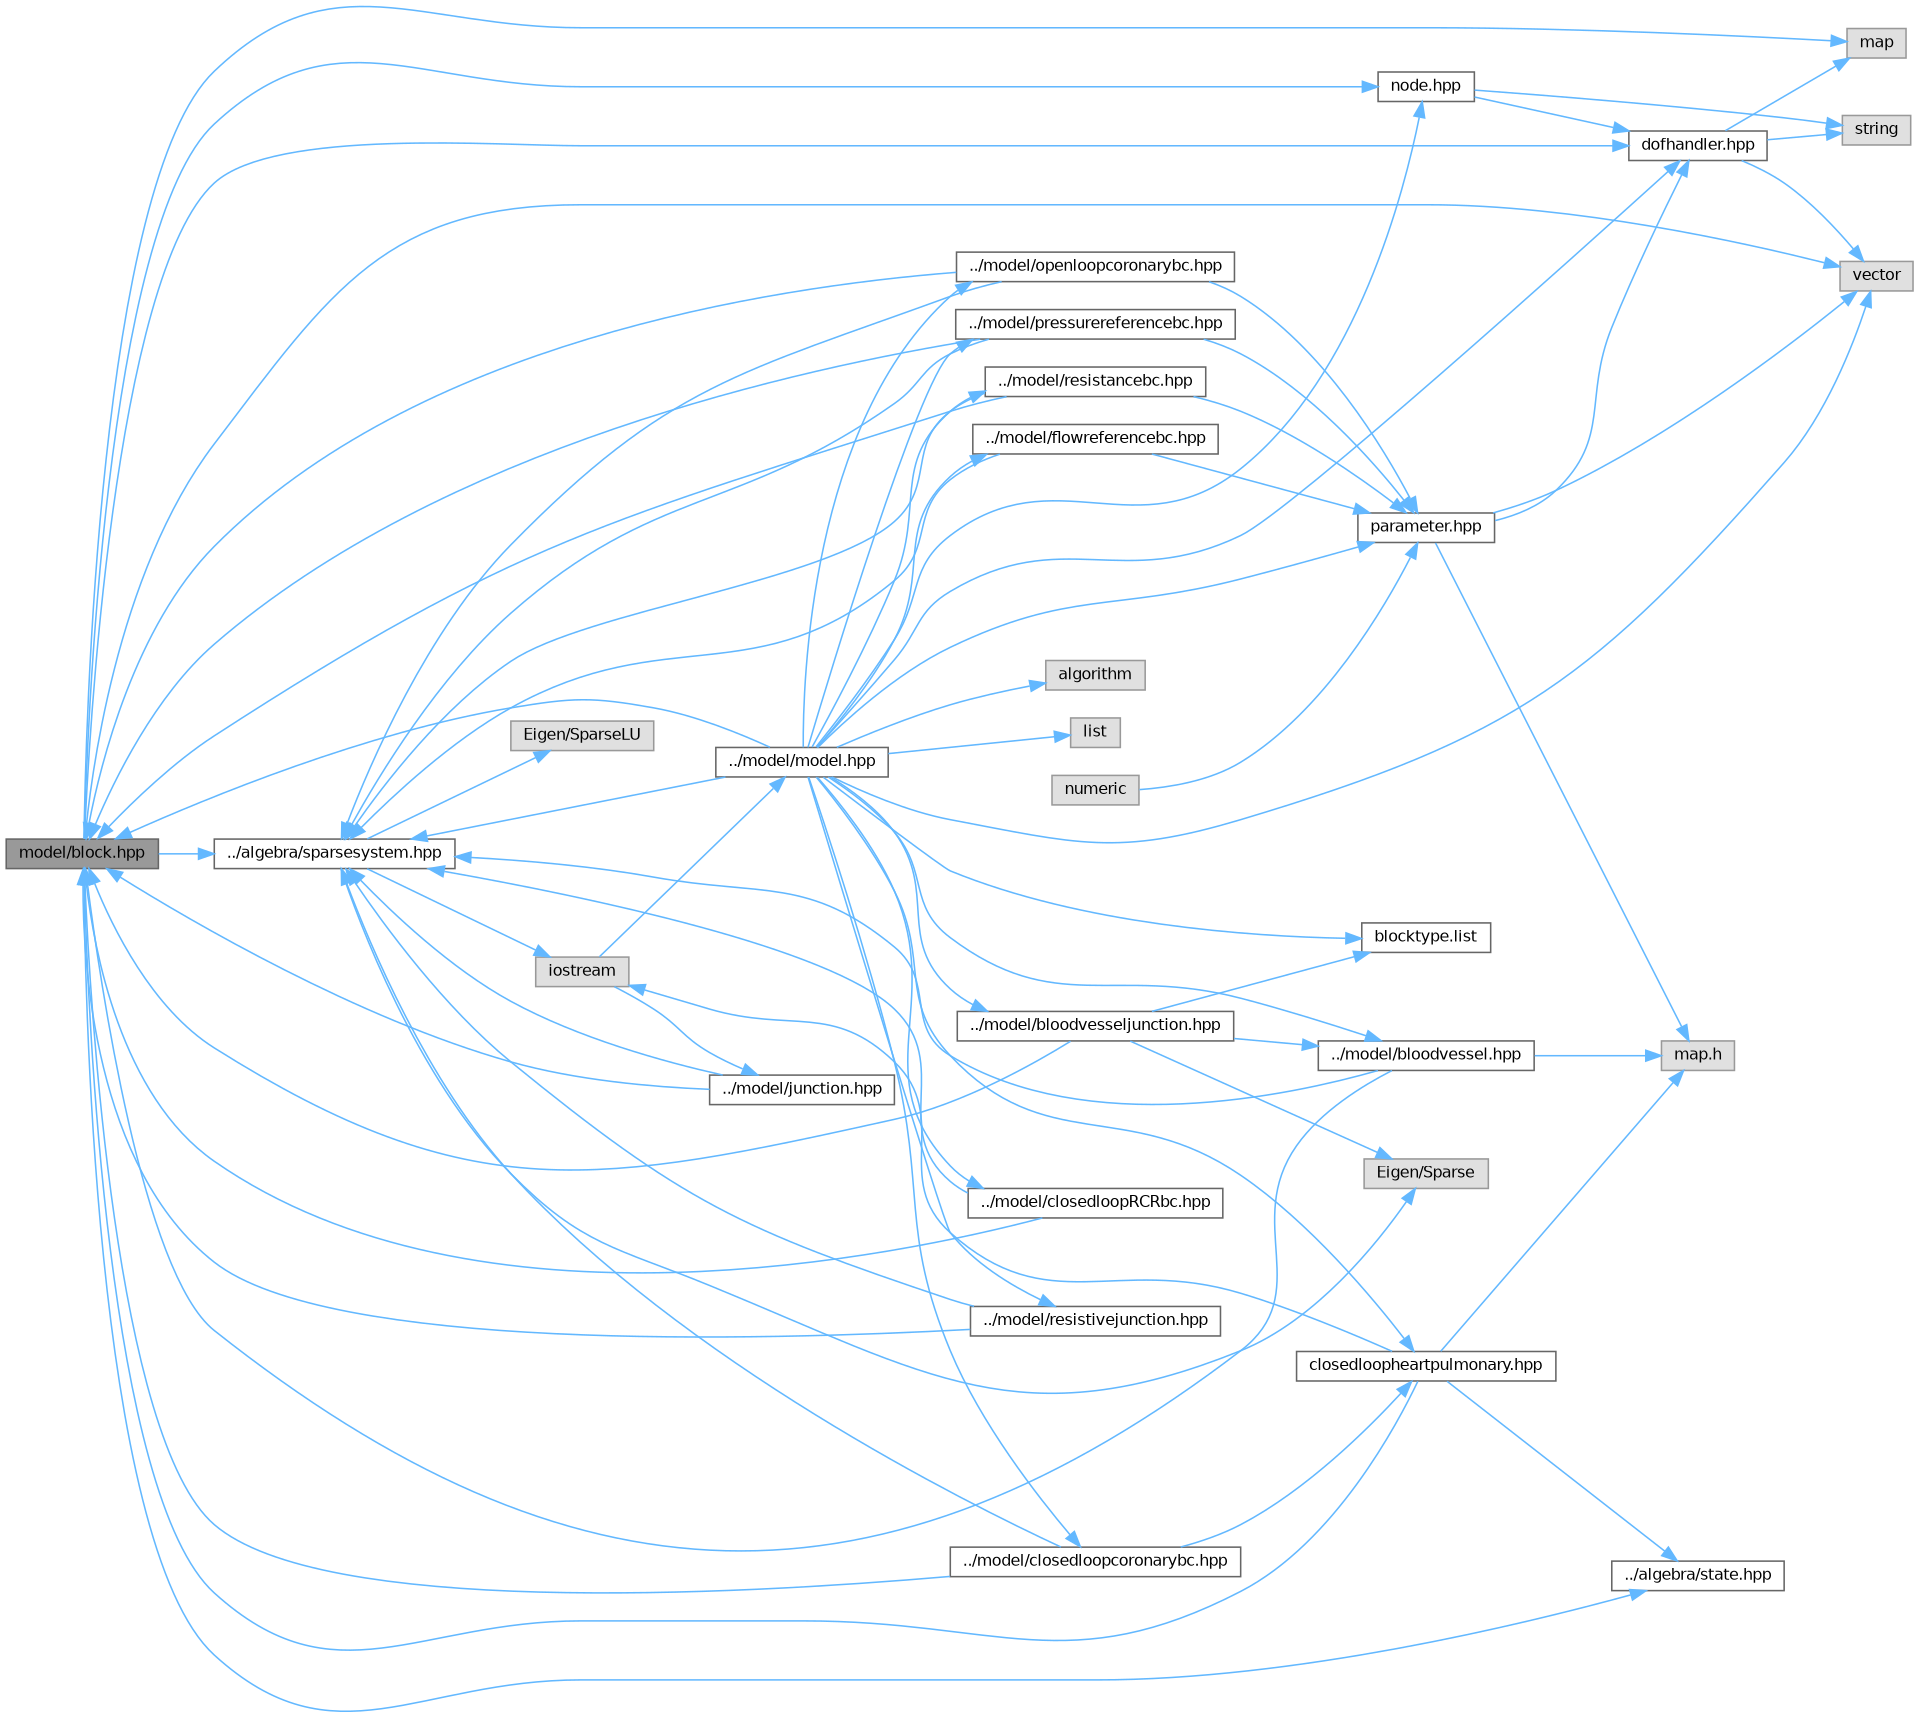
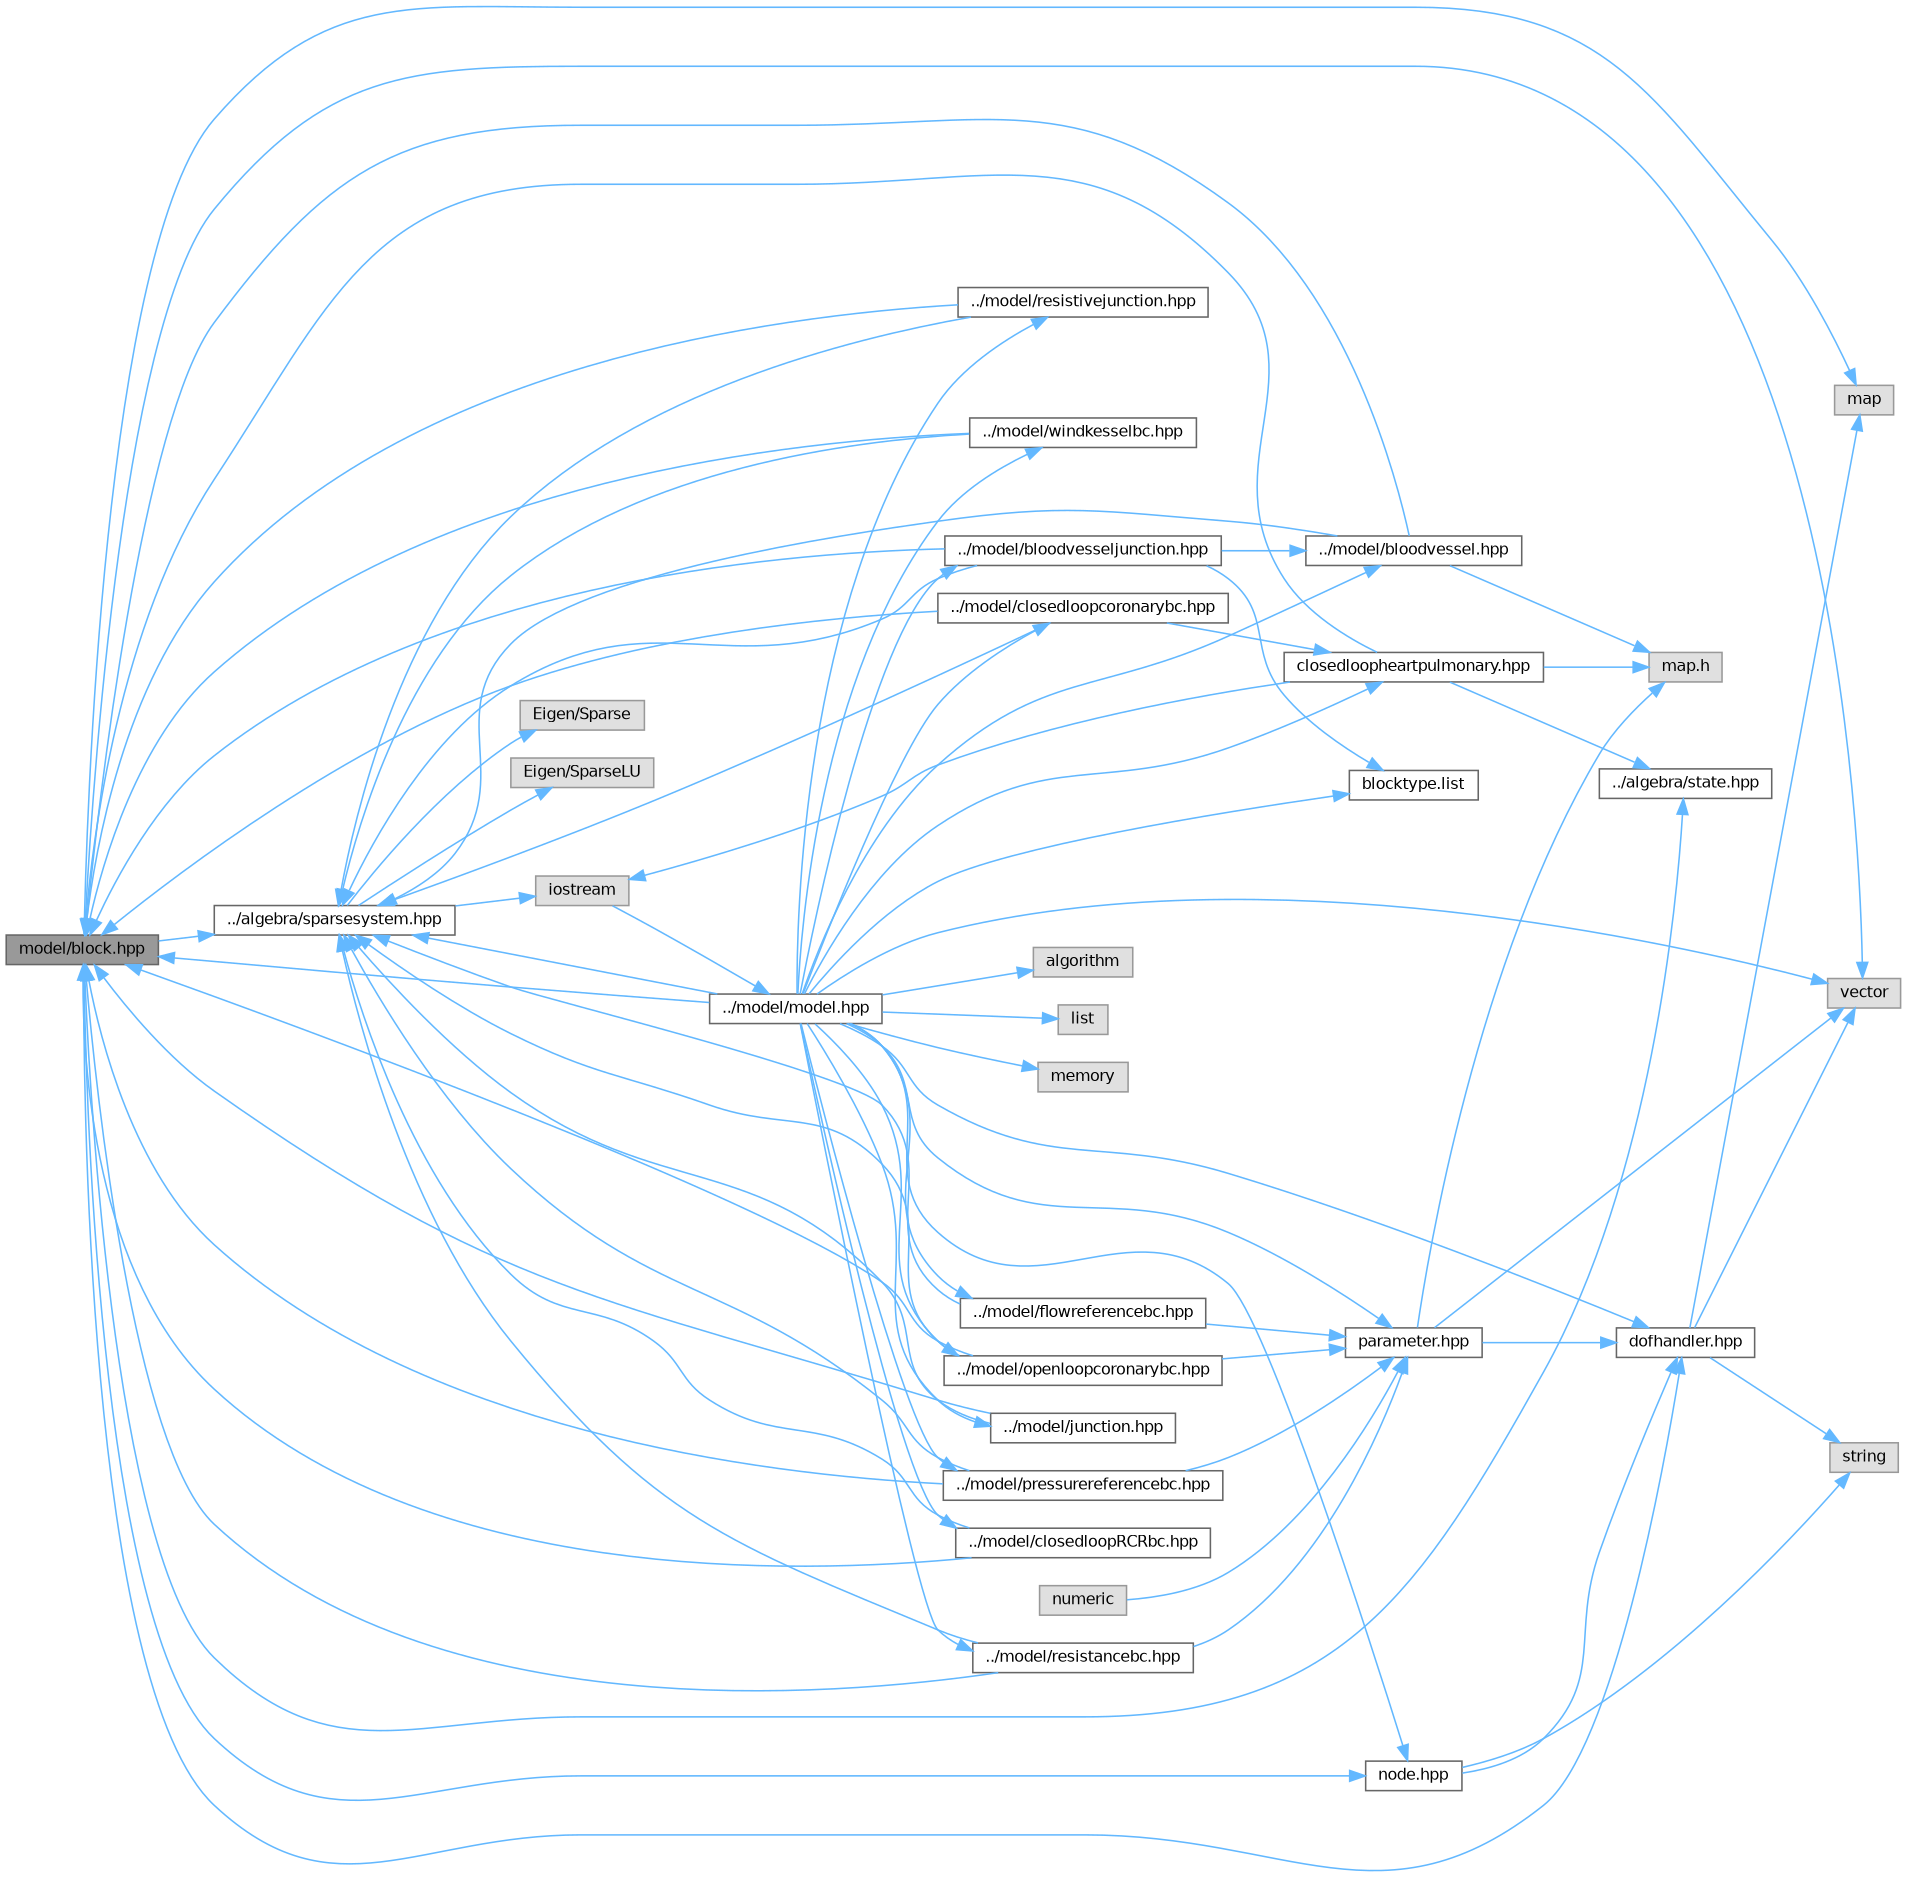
node "../model/windkesselbc.hpp": added
edge "iostream" -> "../model/junction.hpp": now "../model/model.hpp" -> "../model/junction.hpp"
node "memory": added
edge "../model/bloodvesseljunction.hpp" -> "Eigen/Sparse": now "../model/bloodvesseljunction.hpp" -> "../algebra/sparsesystem.hpp"
